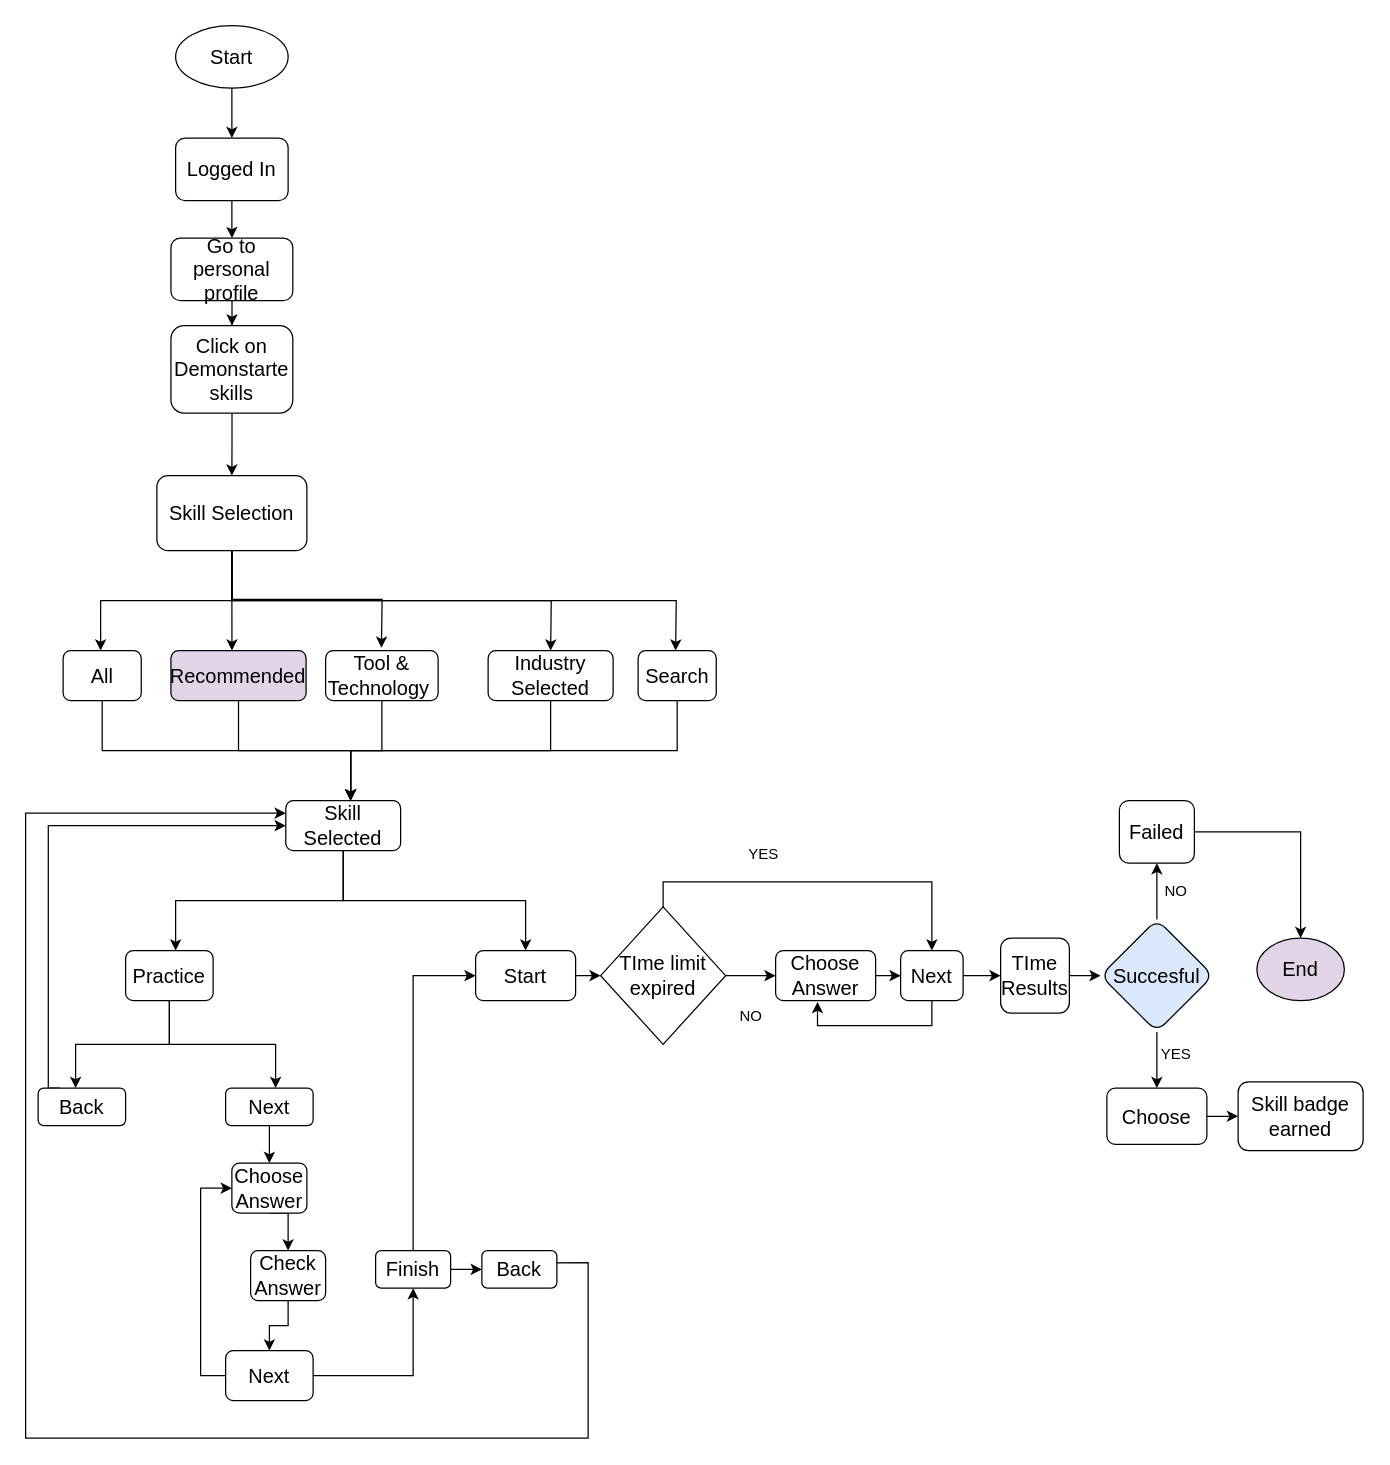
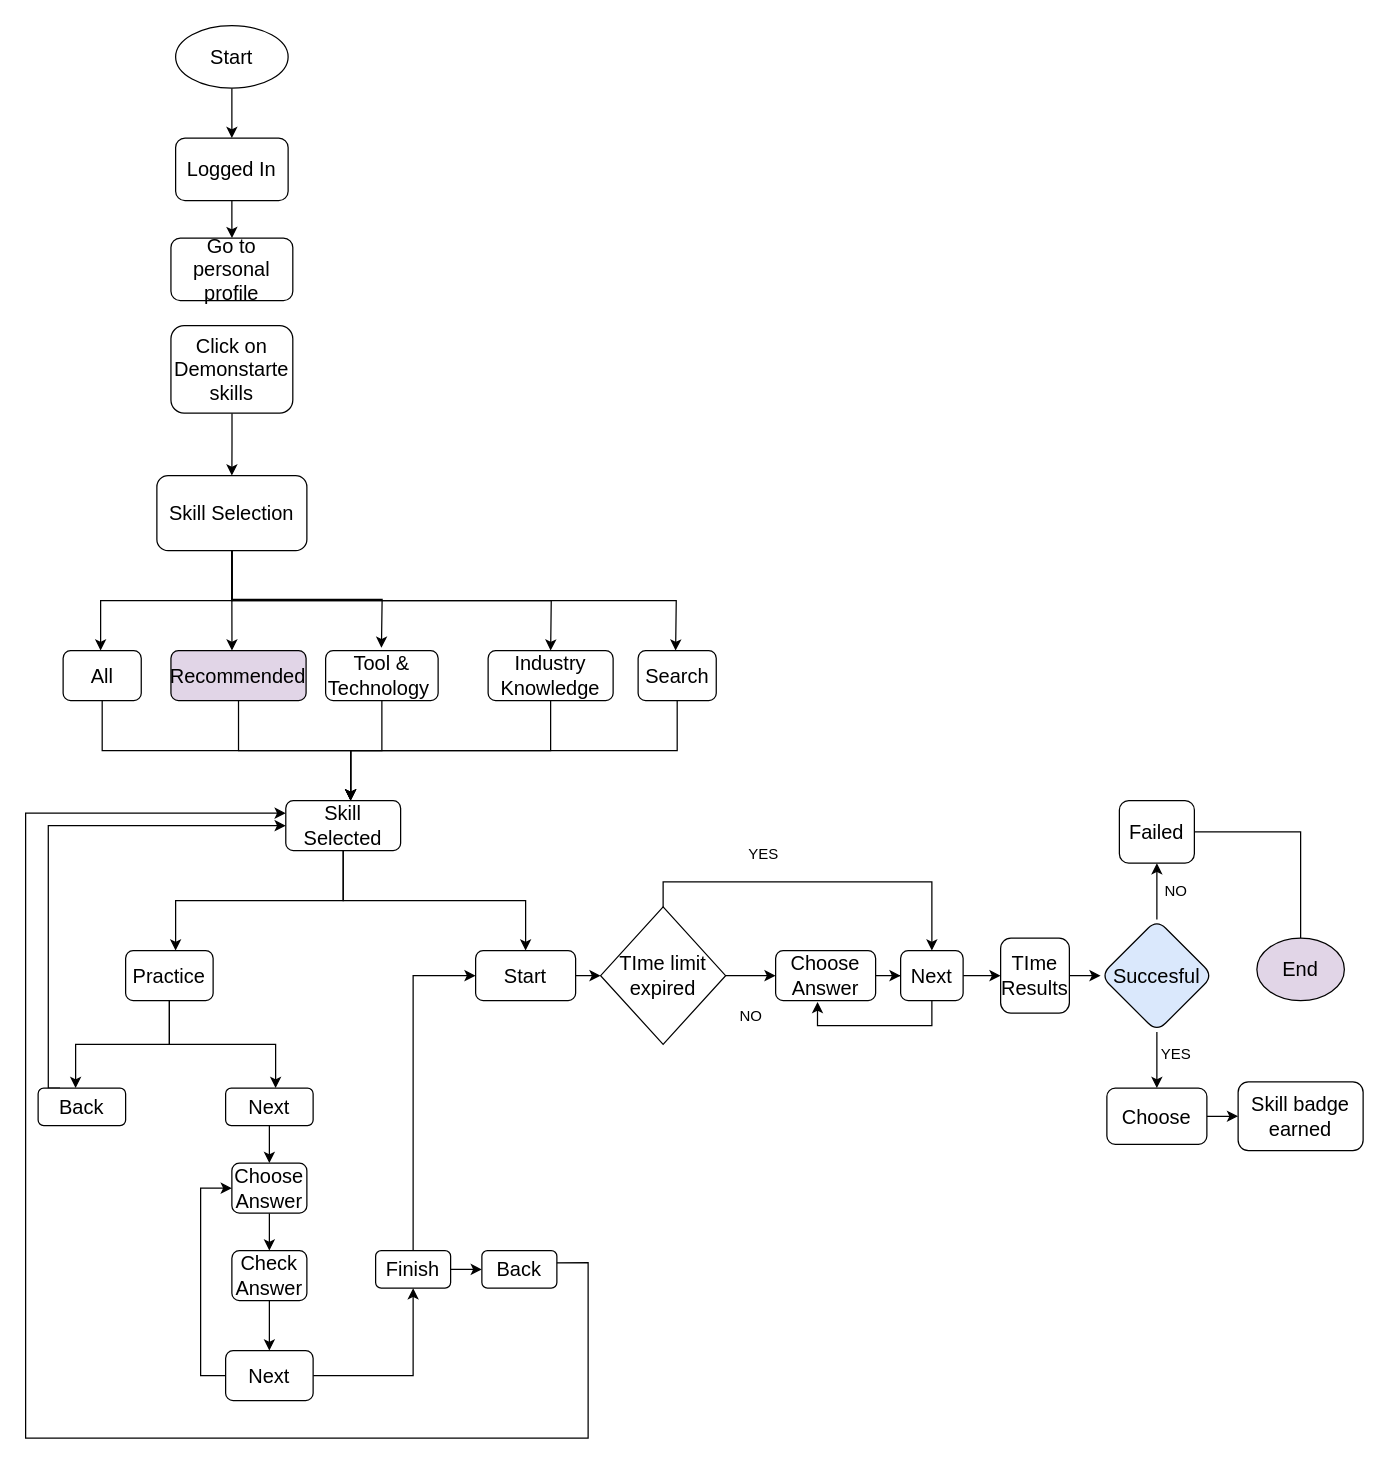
edge "Go to personal profile" -> "Click on Demonstarte skills": removed
node "Industry Selected": label "Industry Selected" -> "Industry Knowledge"
edge "Failed" -> "End": arrowhead classic -> none
node "Check Answer": moved (288, 1276) -> (269, 1276)
